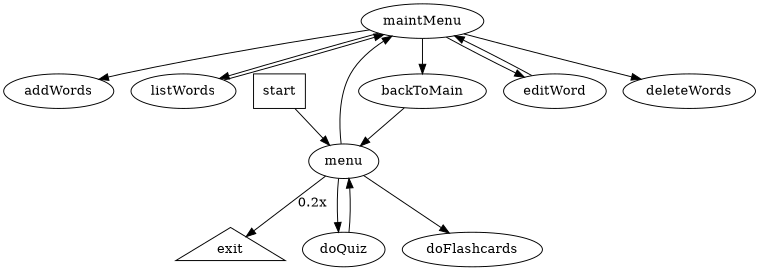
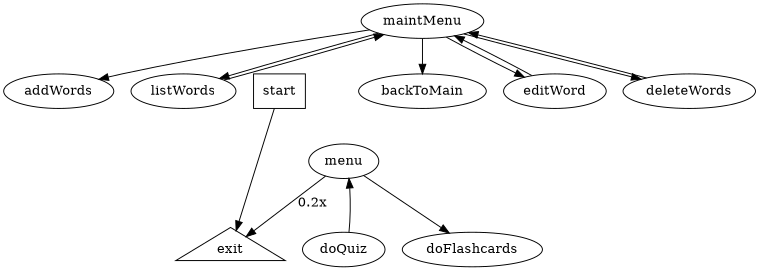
edge "menu" -> "maintMenu": now "deleteWords" -> "maintMenu"
edge "start" -> "menu": now "start" -> "exit"
edge "backToMain" -> "menu": removed
edge "menu" -> "doQuiz": removed
